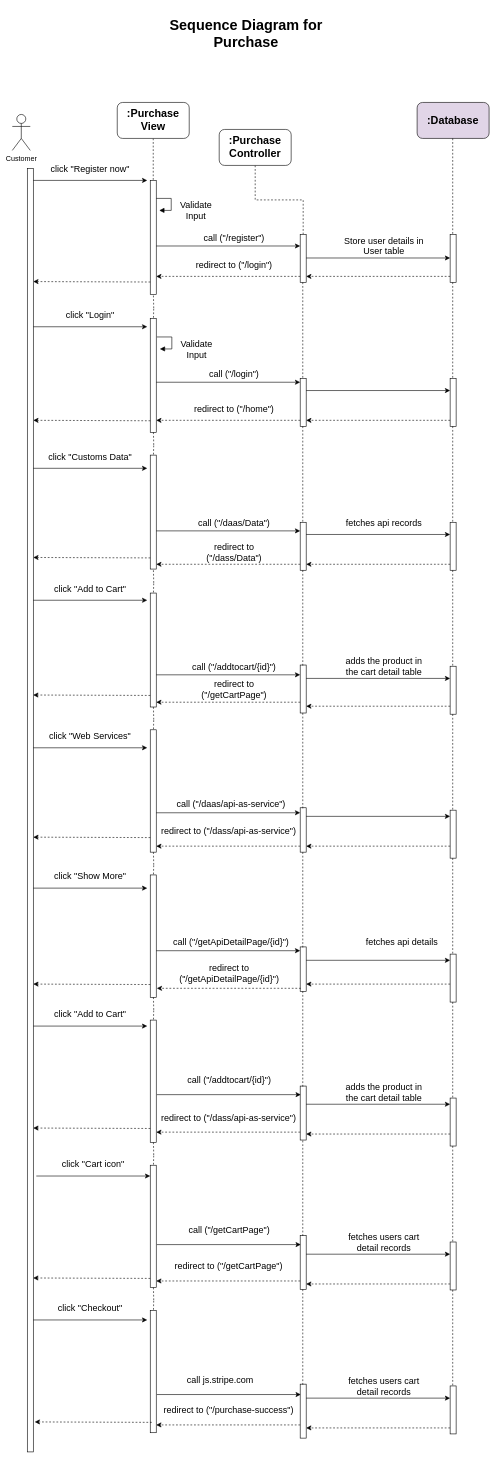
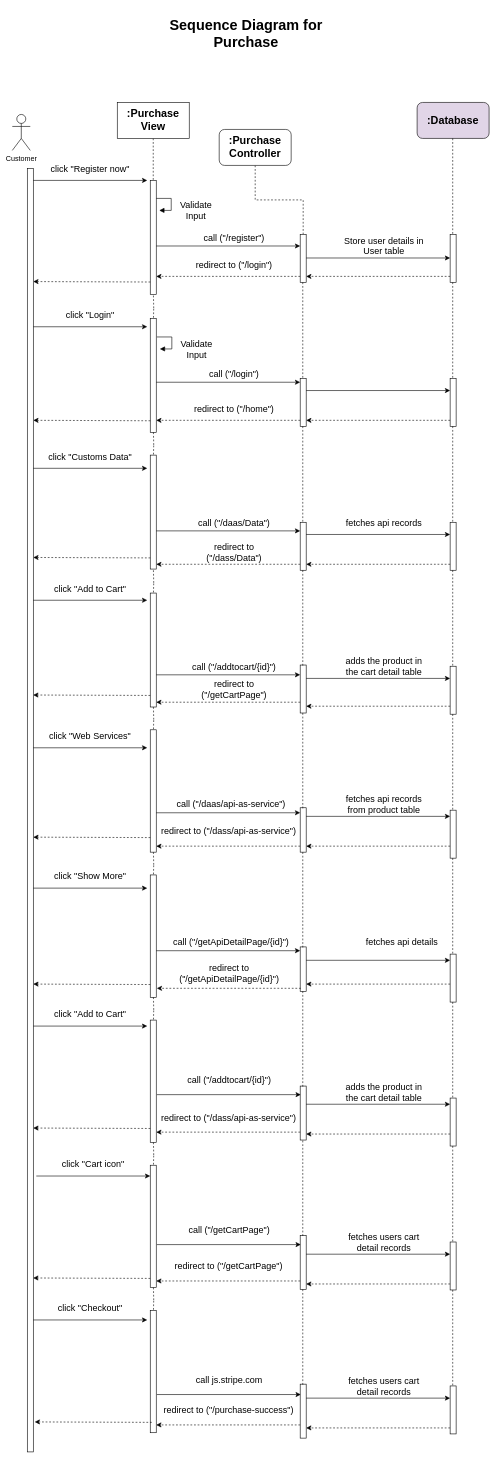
node ":Purchase View": shape rounded rectangle -> rectangle
node "fetches api records from product table": added
node "call js.stripe.com": moved (221, 1380) -> (230, 1380)
